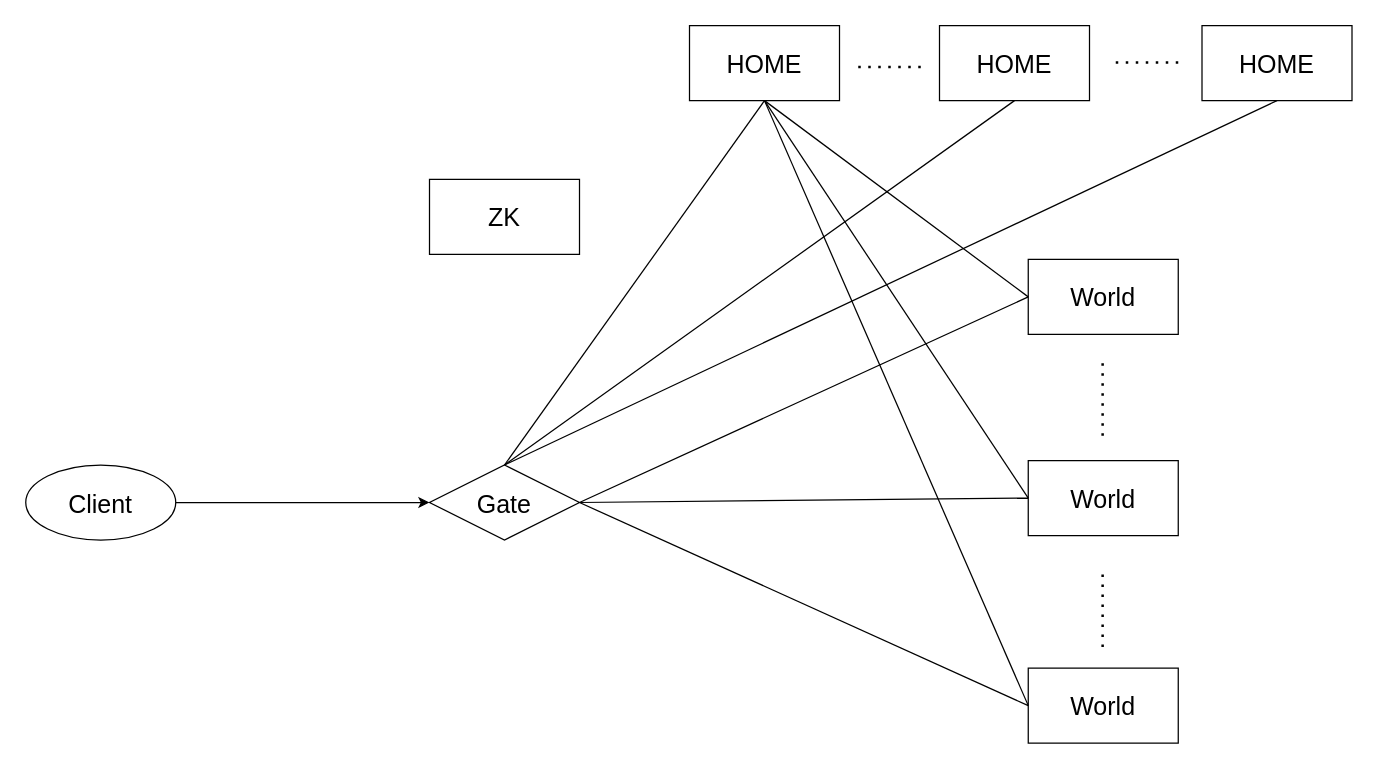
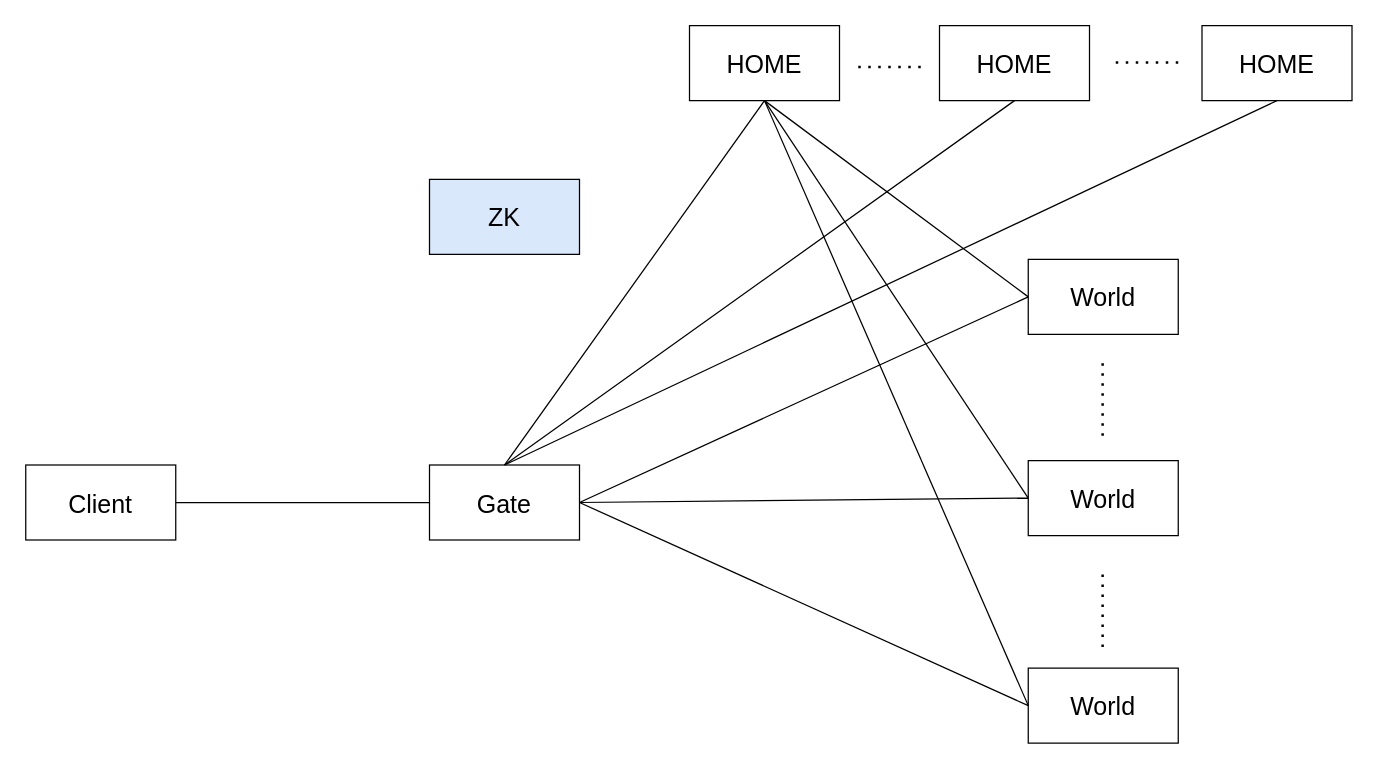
node "ZK": fillcolor #ffffff -> #dae8fc
node "Client": shape ellipse -> rectangle
edge "Client" -> "Gate": arrowhead classic -> none
node "Gate": shape diamond -> rectangle
